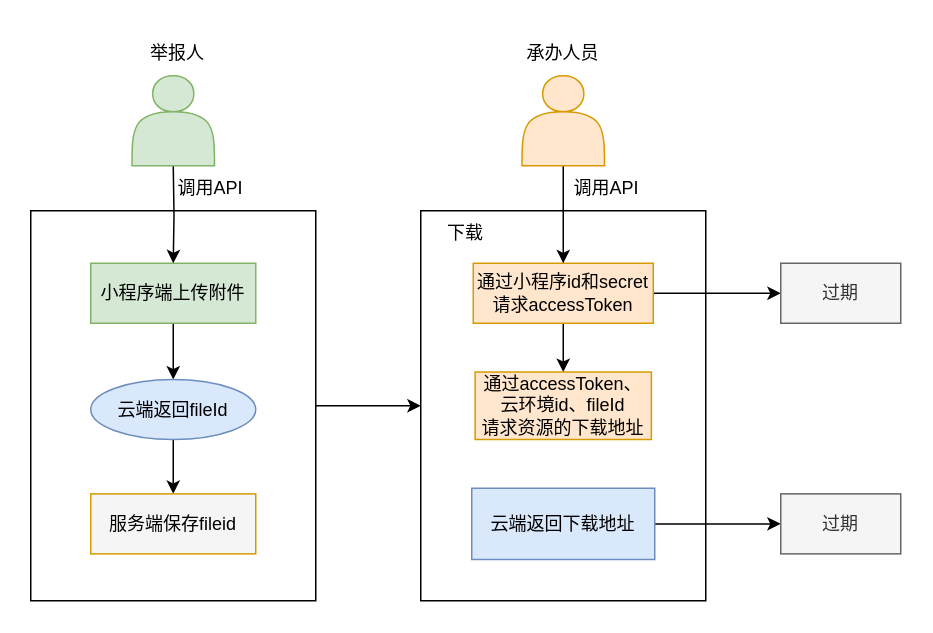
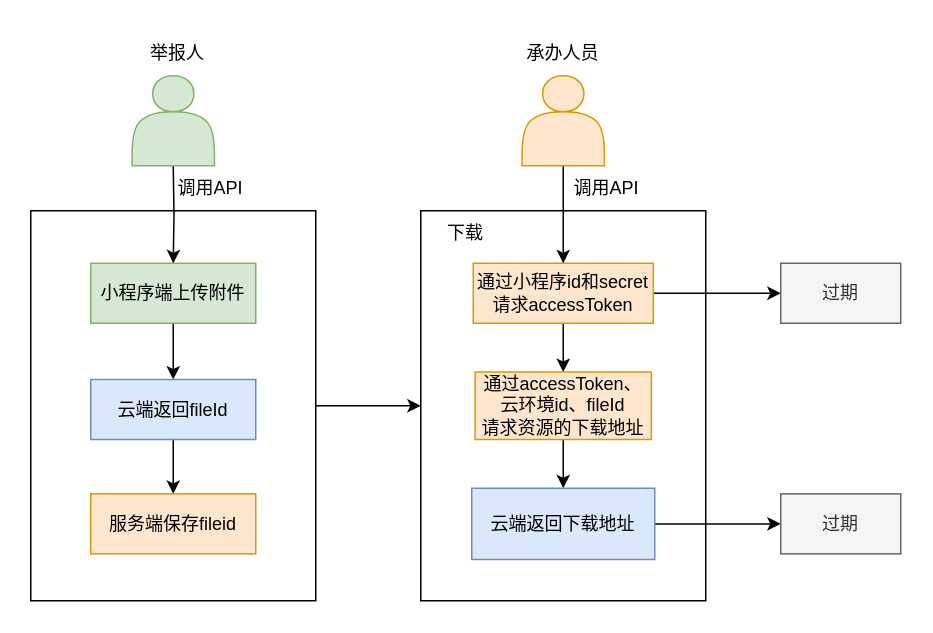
node "云端返回fileId": shape ellipse -> rectangle
edge "通过accessToken、云环境id、fileId 请求资源的下载地址" -> "云端返回下载地址": added
node "服务端保存fileid": fillcolor #f5f5f5 -> #ffe6cc
